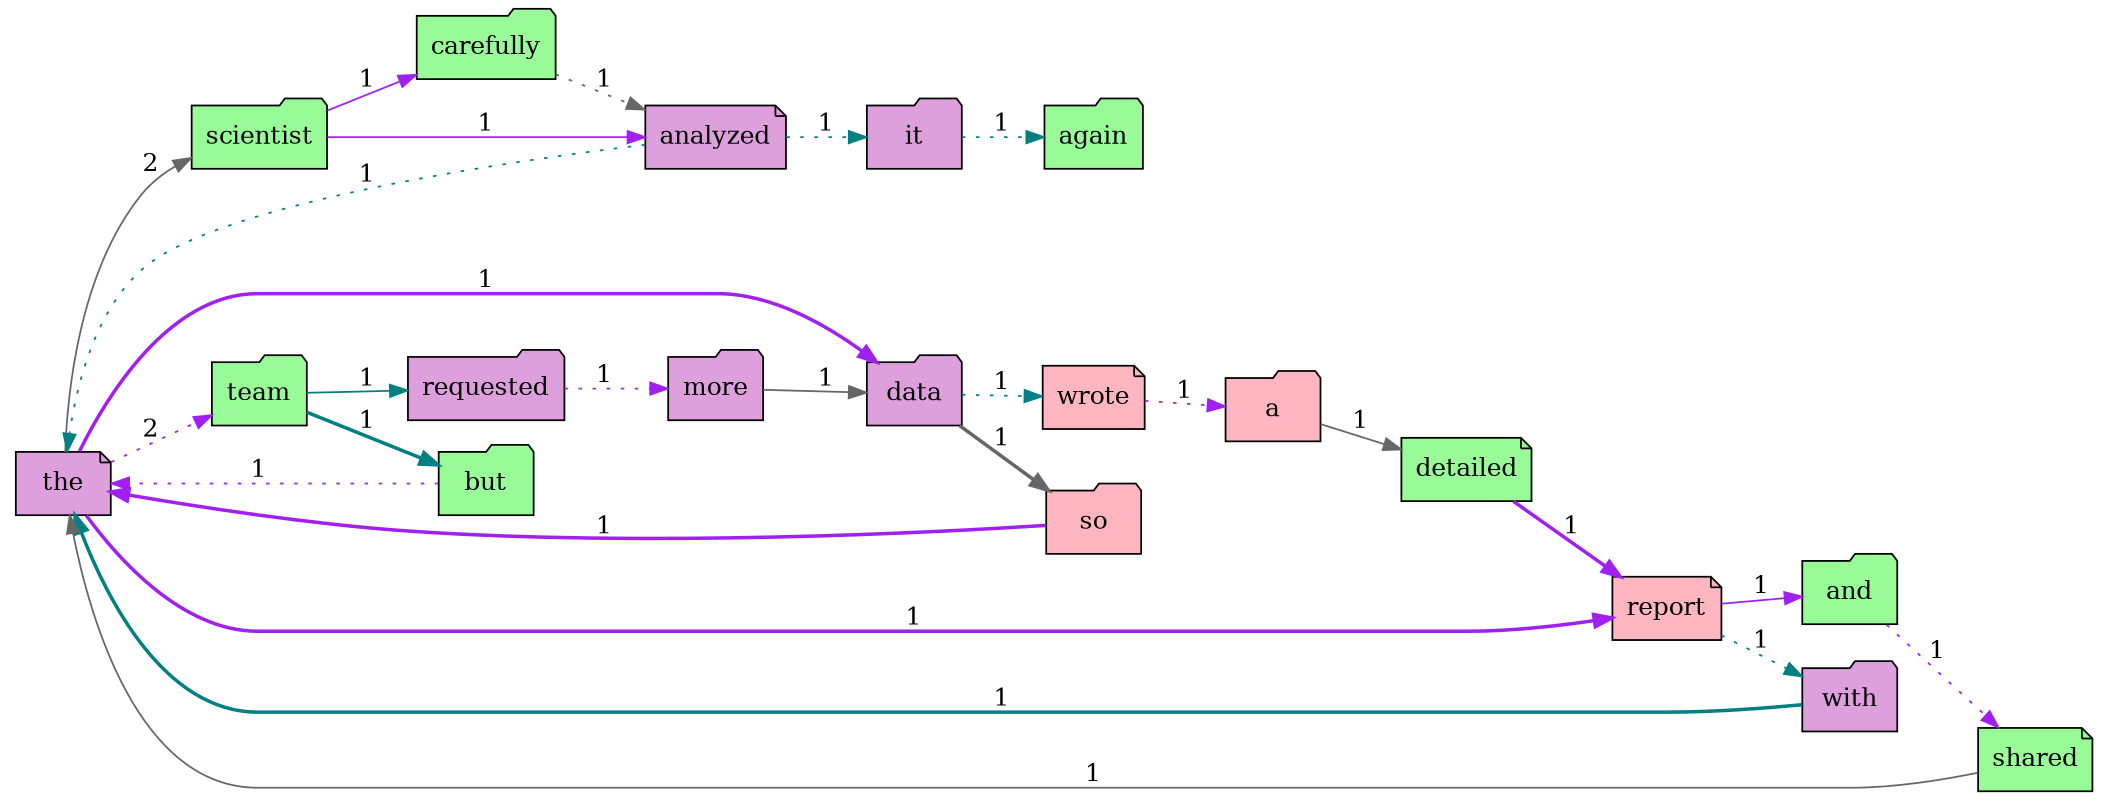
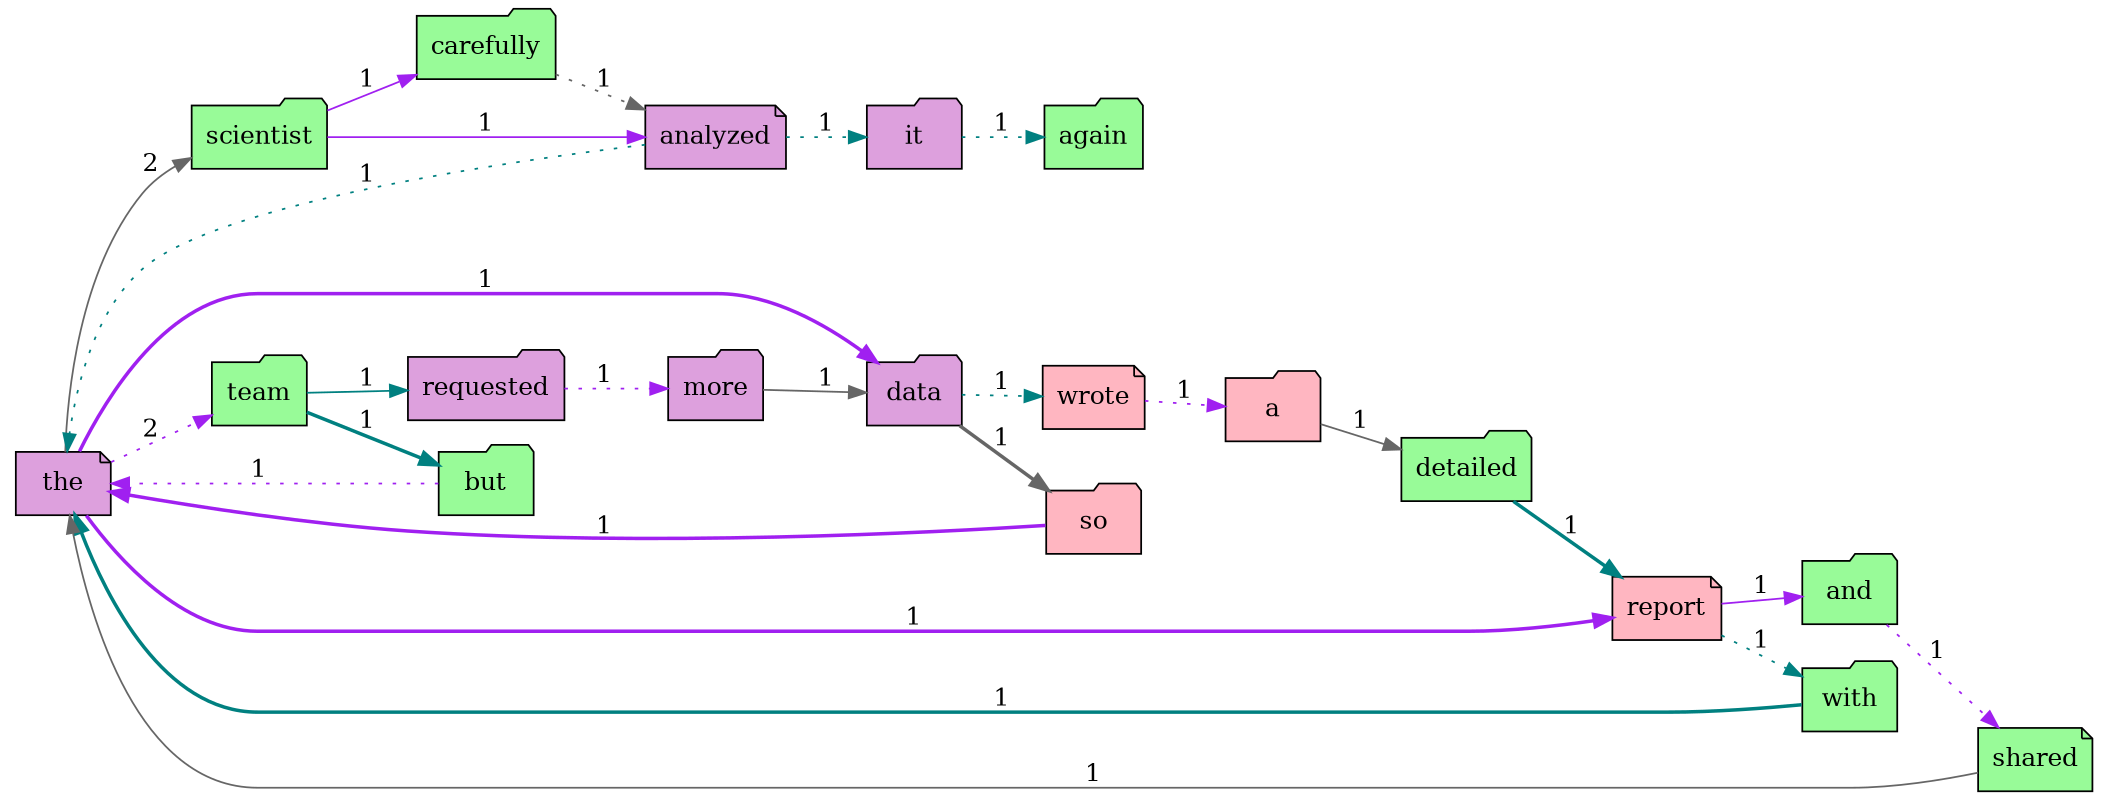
node "detailed": shape note -> folder
edge "detailed" -> "report": color purple -> teal
node "with": fillcolor plum -> palegreen
